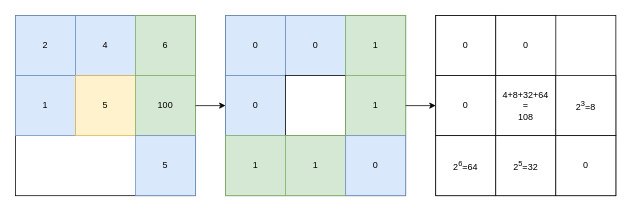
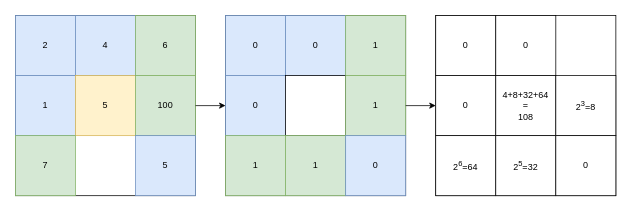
node "7": added
